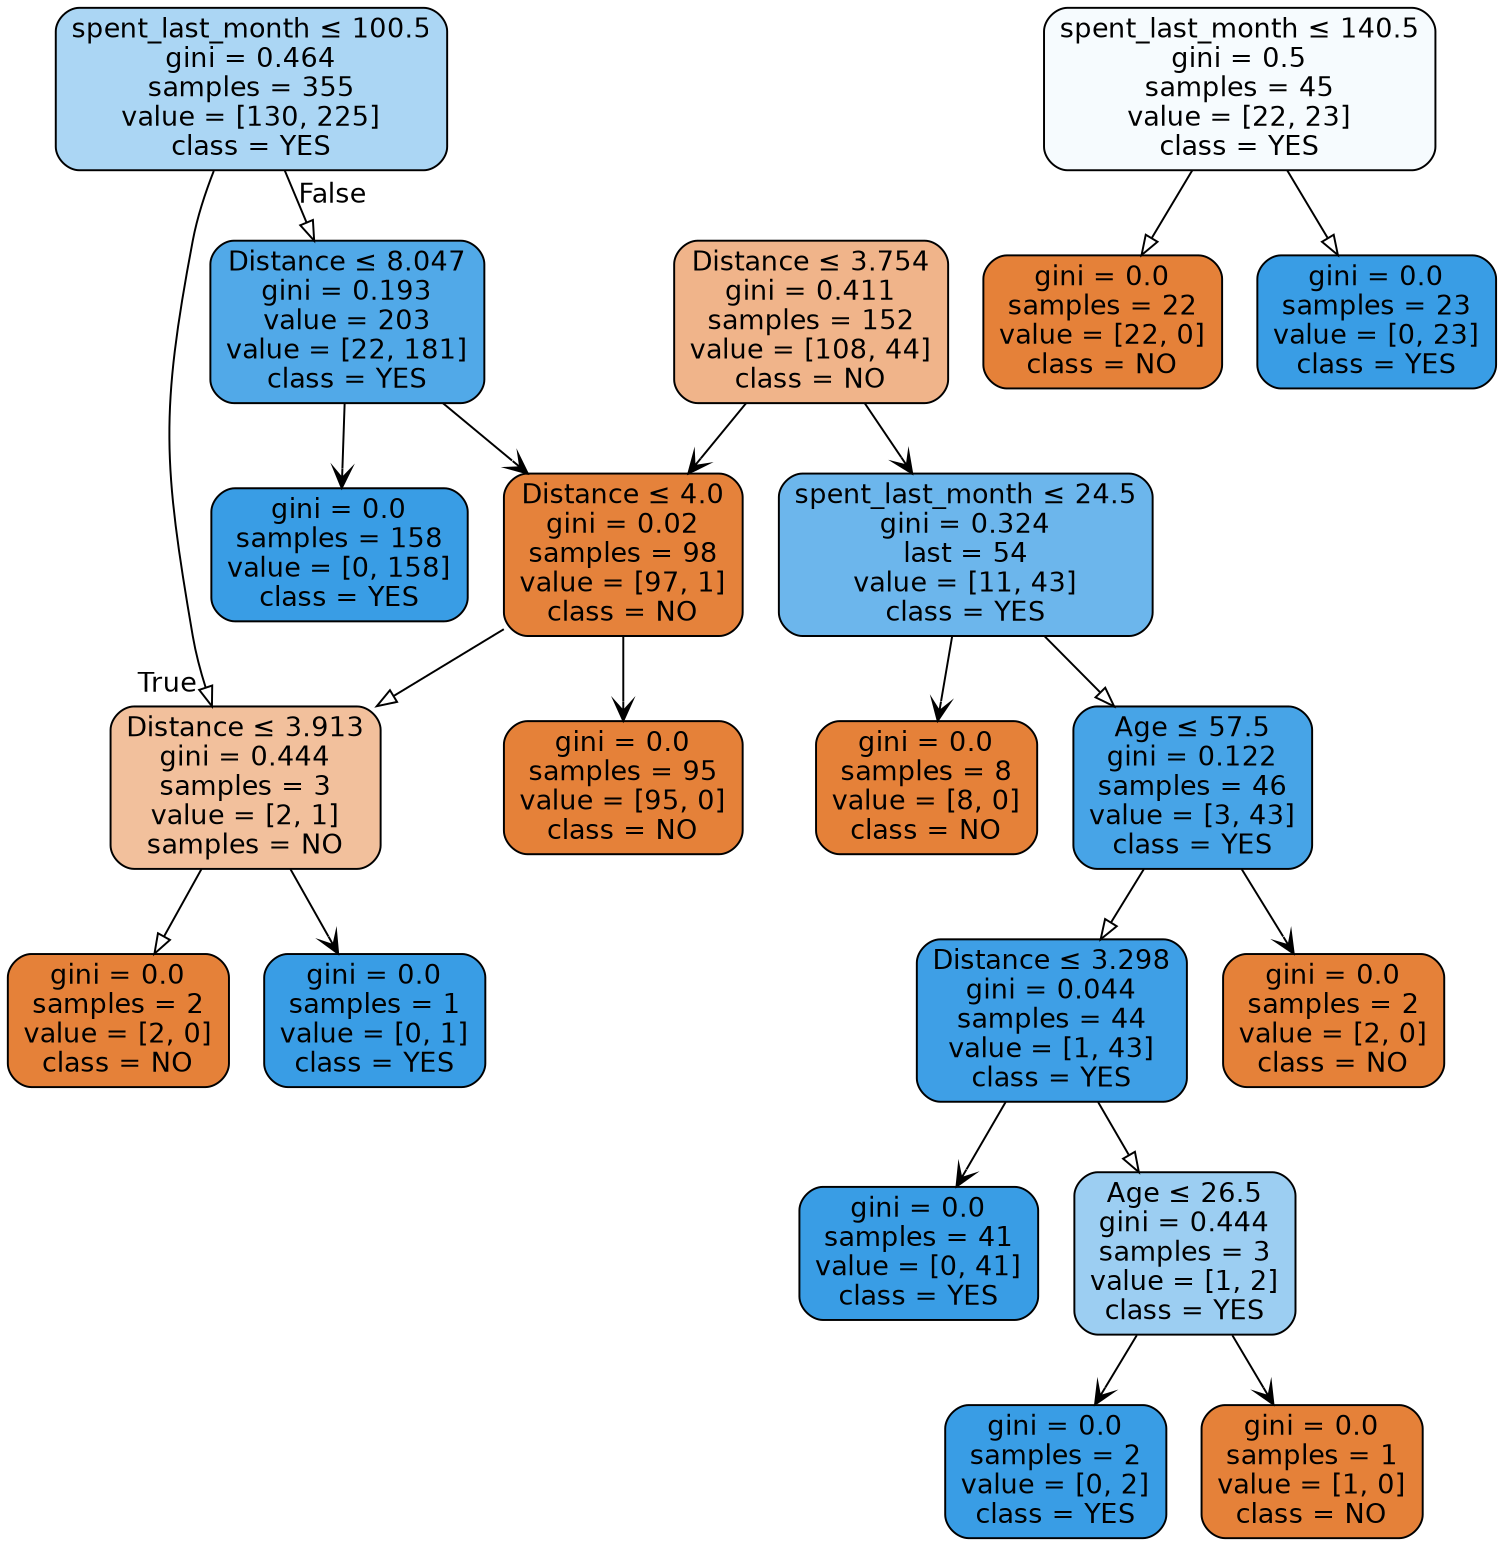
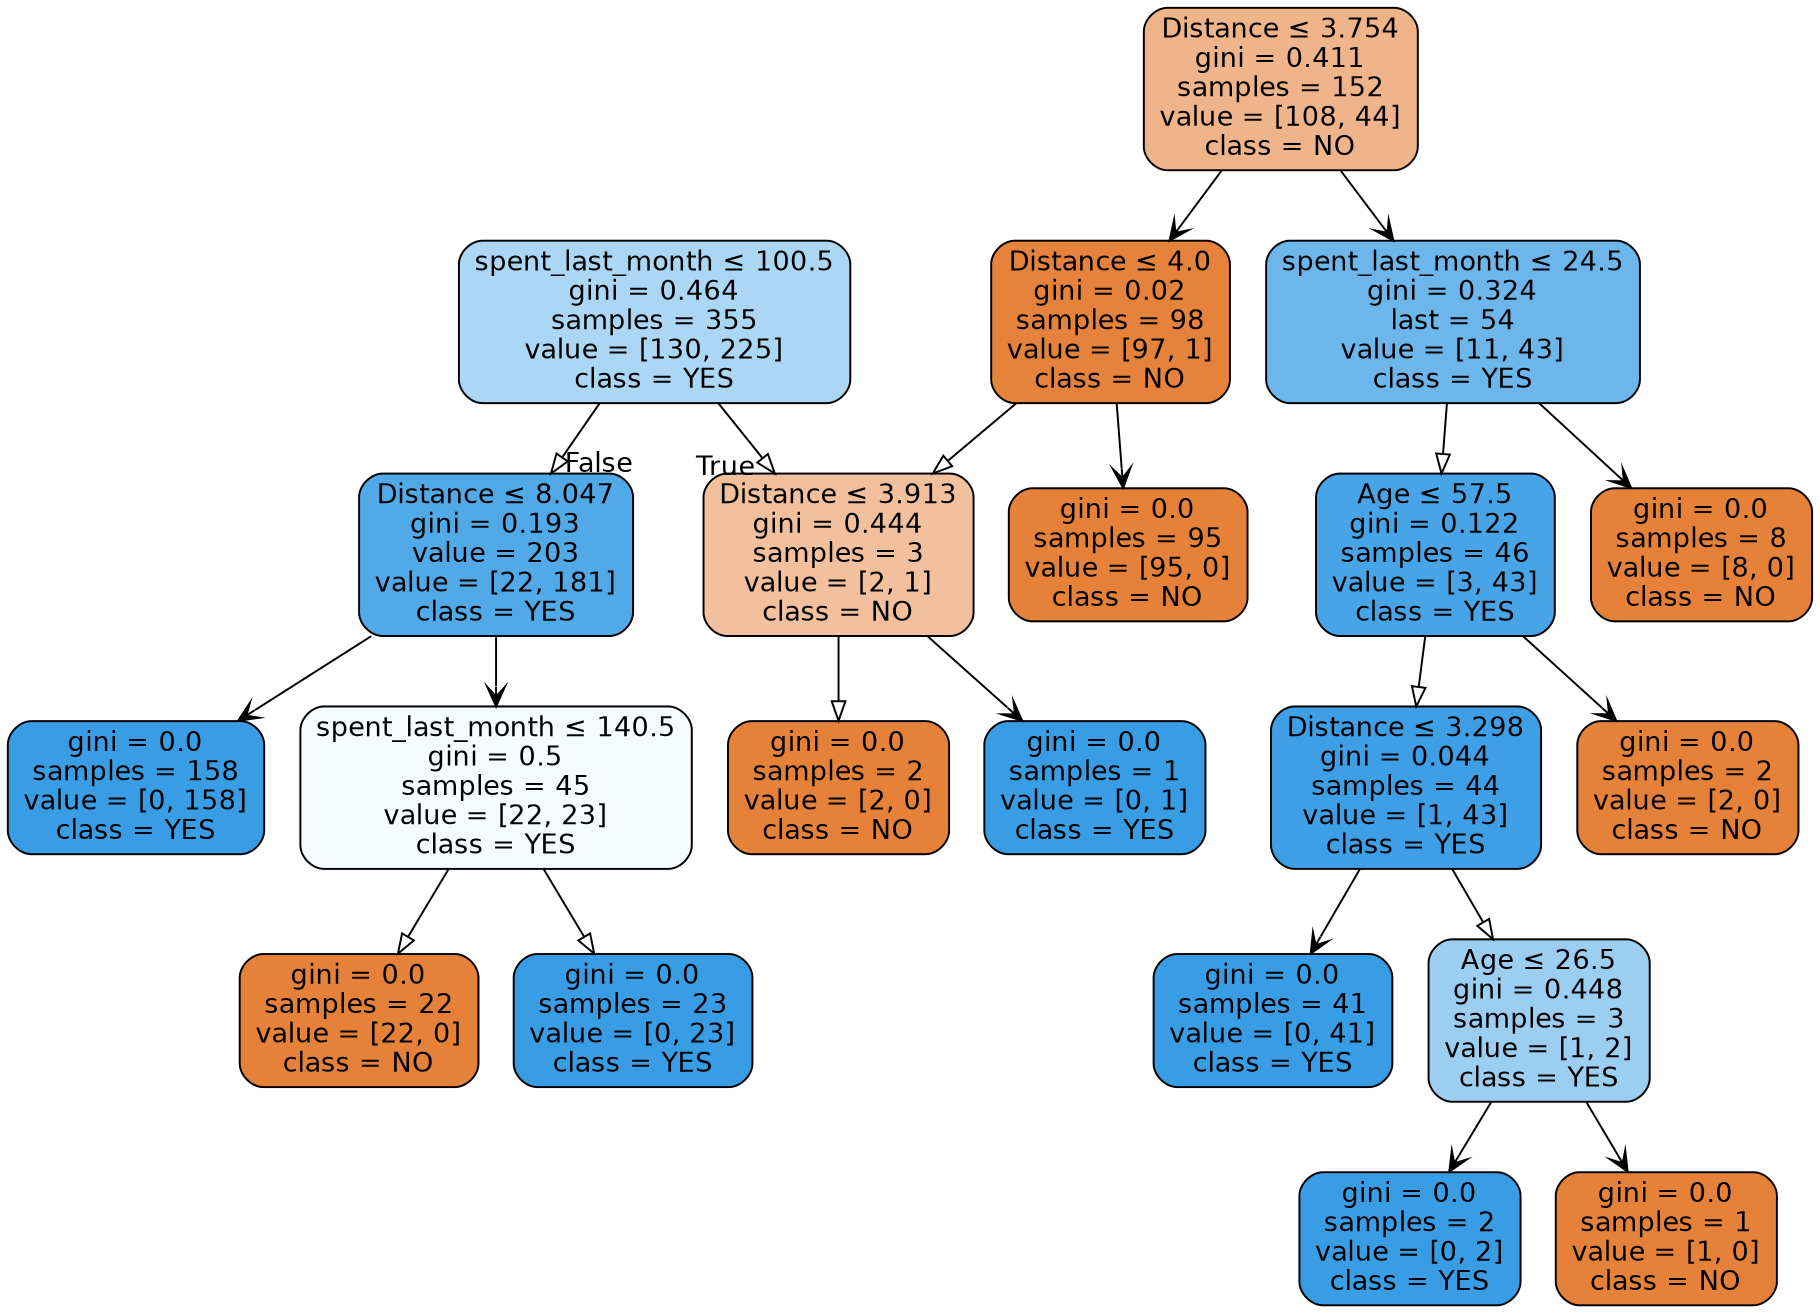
edge "Distance ≤ 8.047" -> "Distance ≤ 4.0": now "Distance ≤ 8.047" -> "spent_last_month ≤ 140.5"
node "Distance ≤ 3.913": text "samples = NO" -> "class = NO"
node "Age ≤ 26.5": text "gini = 0.444" -> "gini = 0.448"
